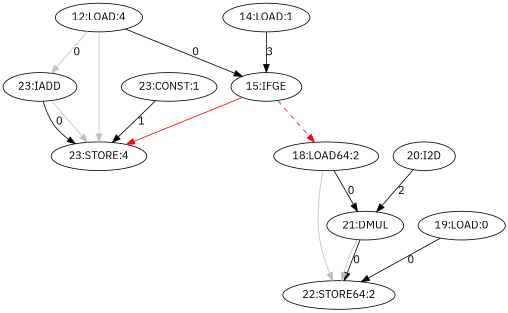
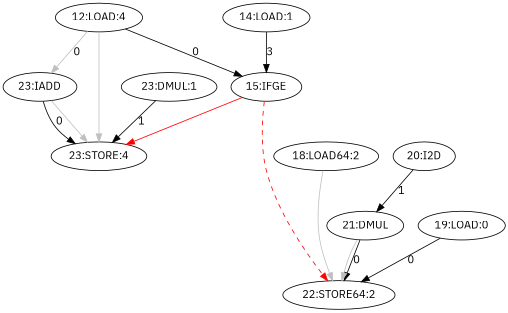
node "23:CONST:1": label "23:CONST:1" -> "23:DMUL:1"
edge "15:IFGE" -> "18:LOAD64:2": now "15:IFGE" -> "22:STORE64:2"
edge "18:LOAD64:2" -> "21:DMUL": removed, label "0"
edge "20:I2D" -> "21:DMUL": label "2" -> "1"
